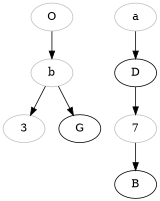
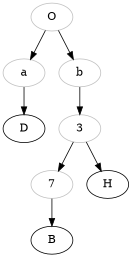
edge "O" -> "a": added
edge "D" -> "7": now "3" -> "7"
node "G": removed
node "H": added
